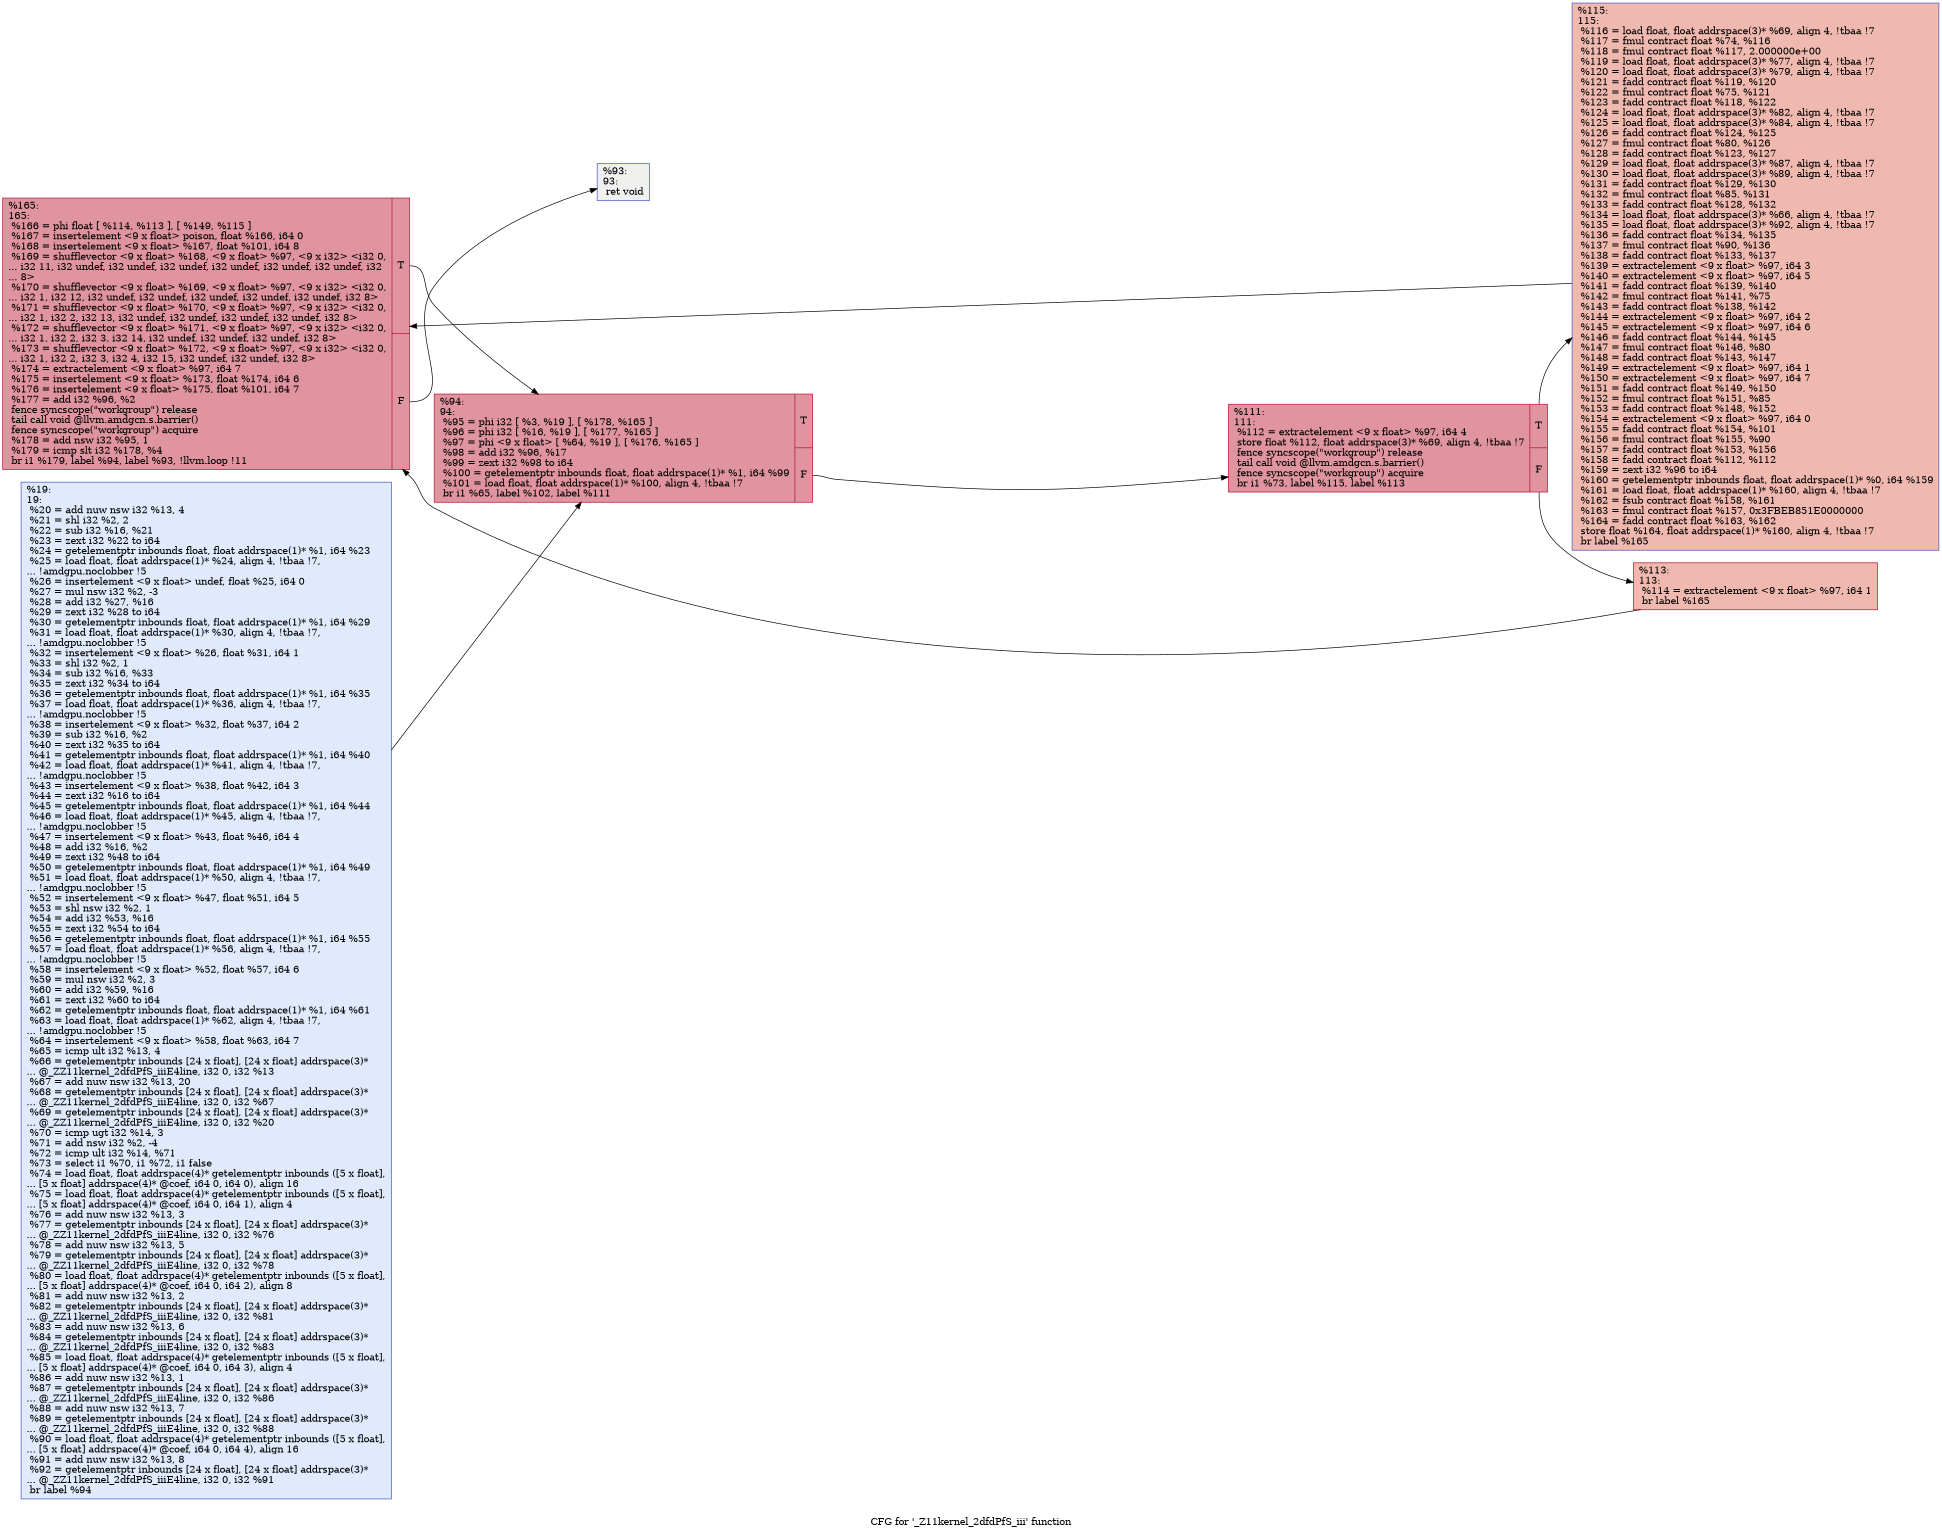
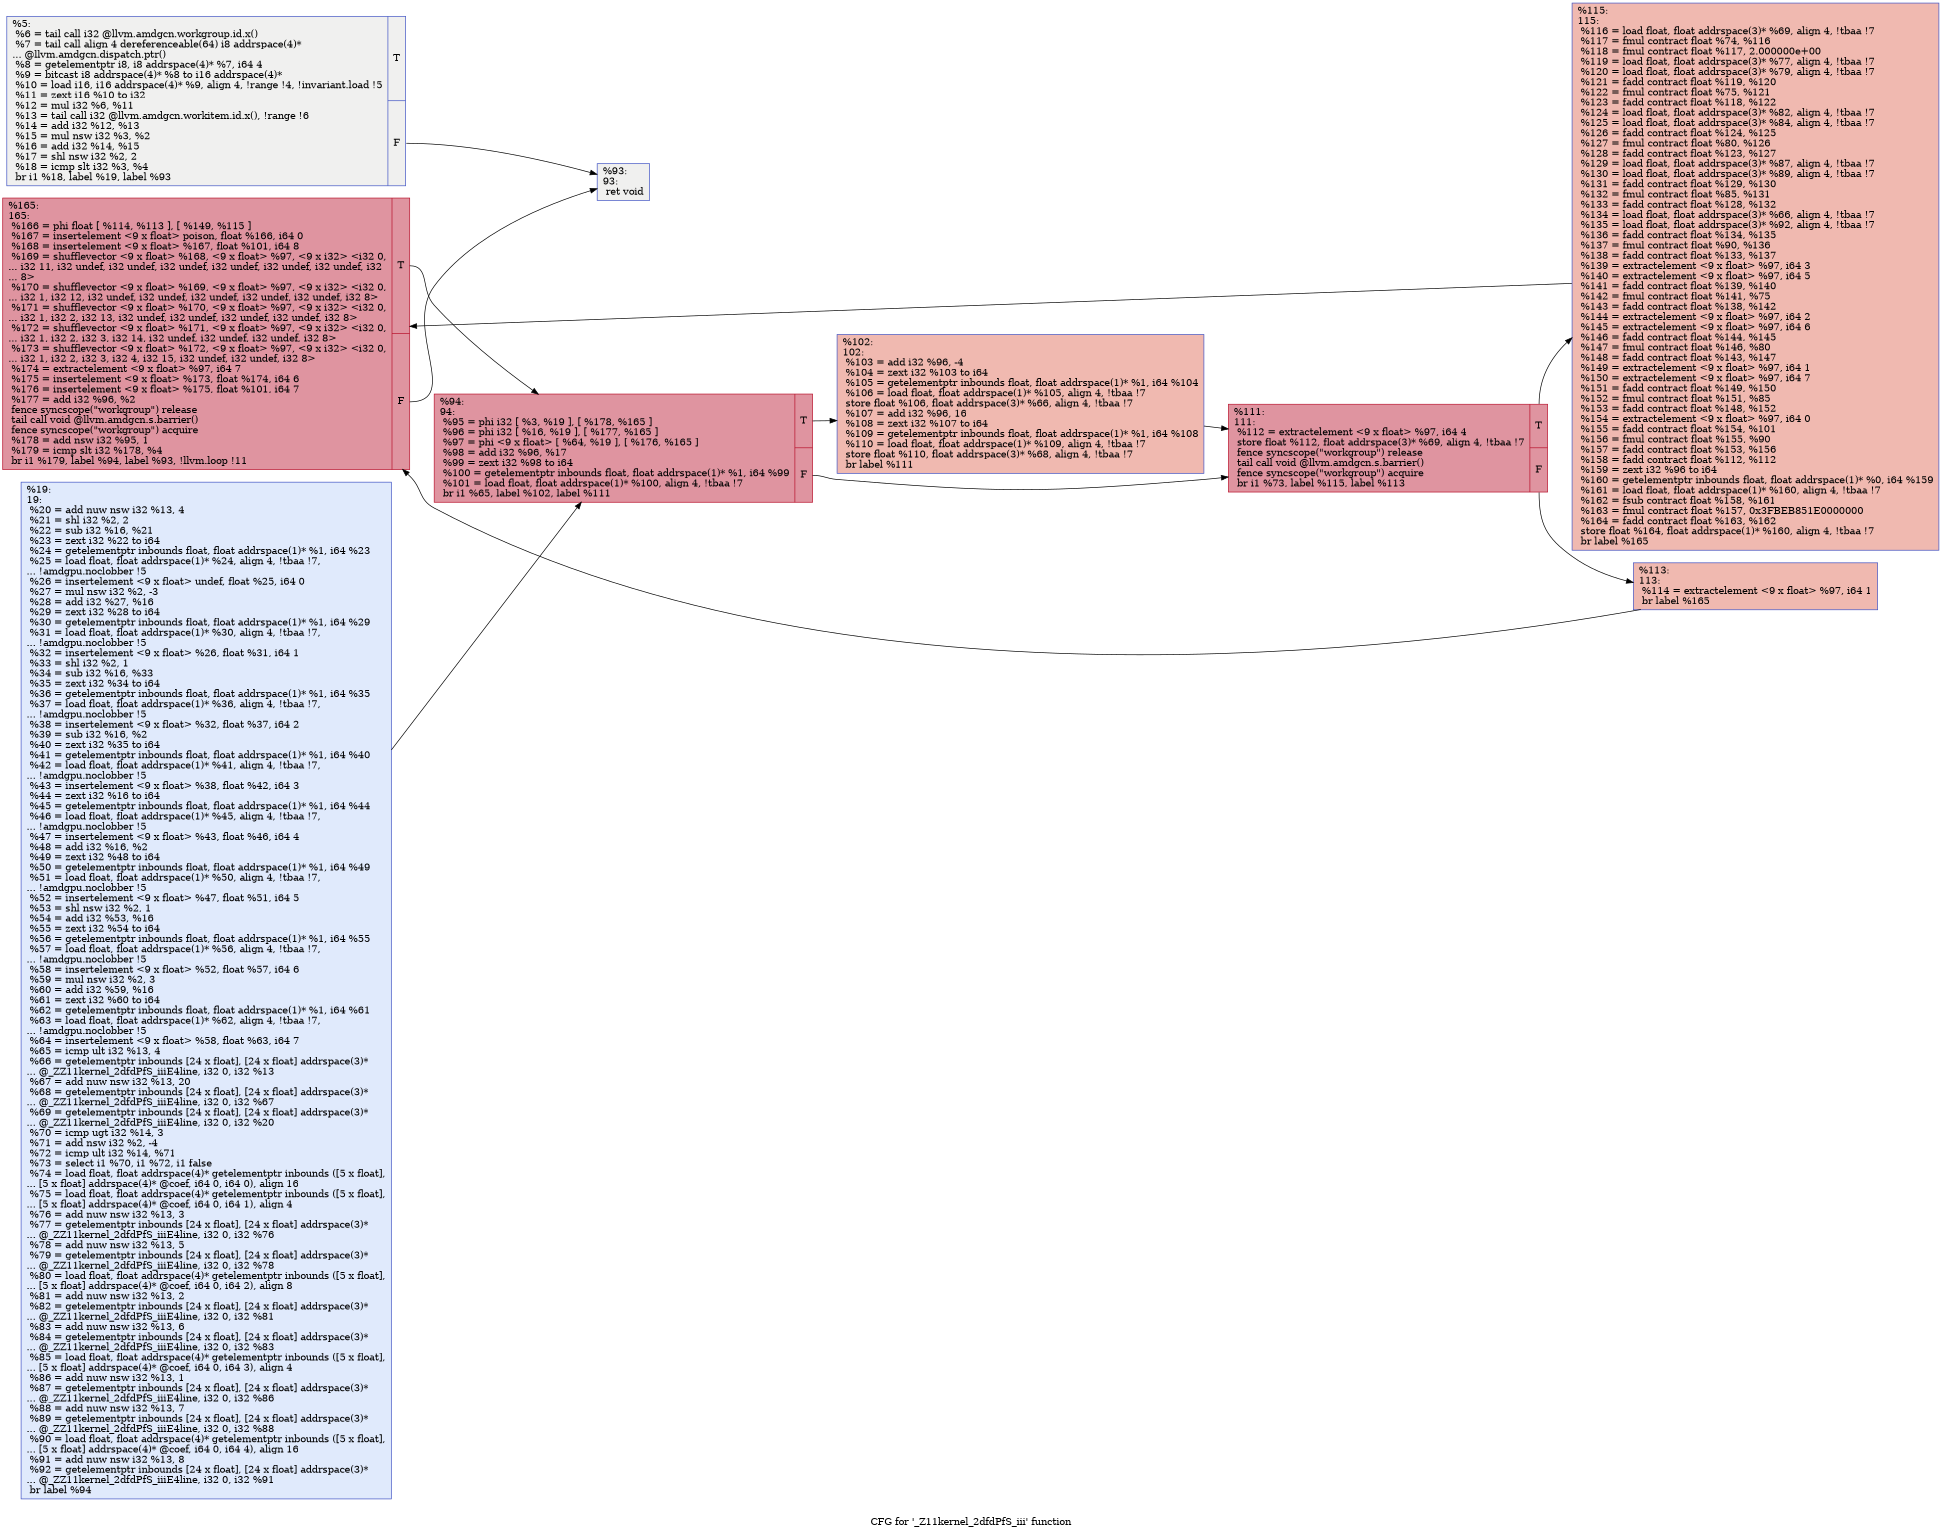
node "%5:": added
node "%102:": added
node "%113:": color #b70d28ff -> #3d50c3ff
